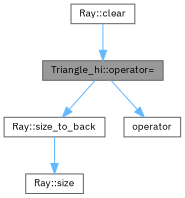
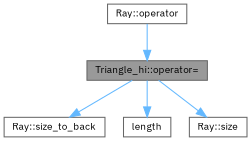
node "Ray::clear": label "Ray::clear" -> "Ray::operator"
node "operator": label "operator" -> "length"
edge "Ray::size_to_back" -> "Ray::size": now "Triangle_hi::operator=" -> "Ray::size"
